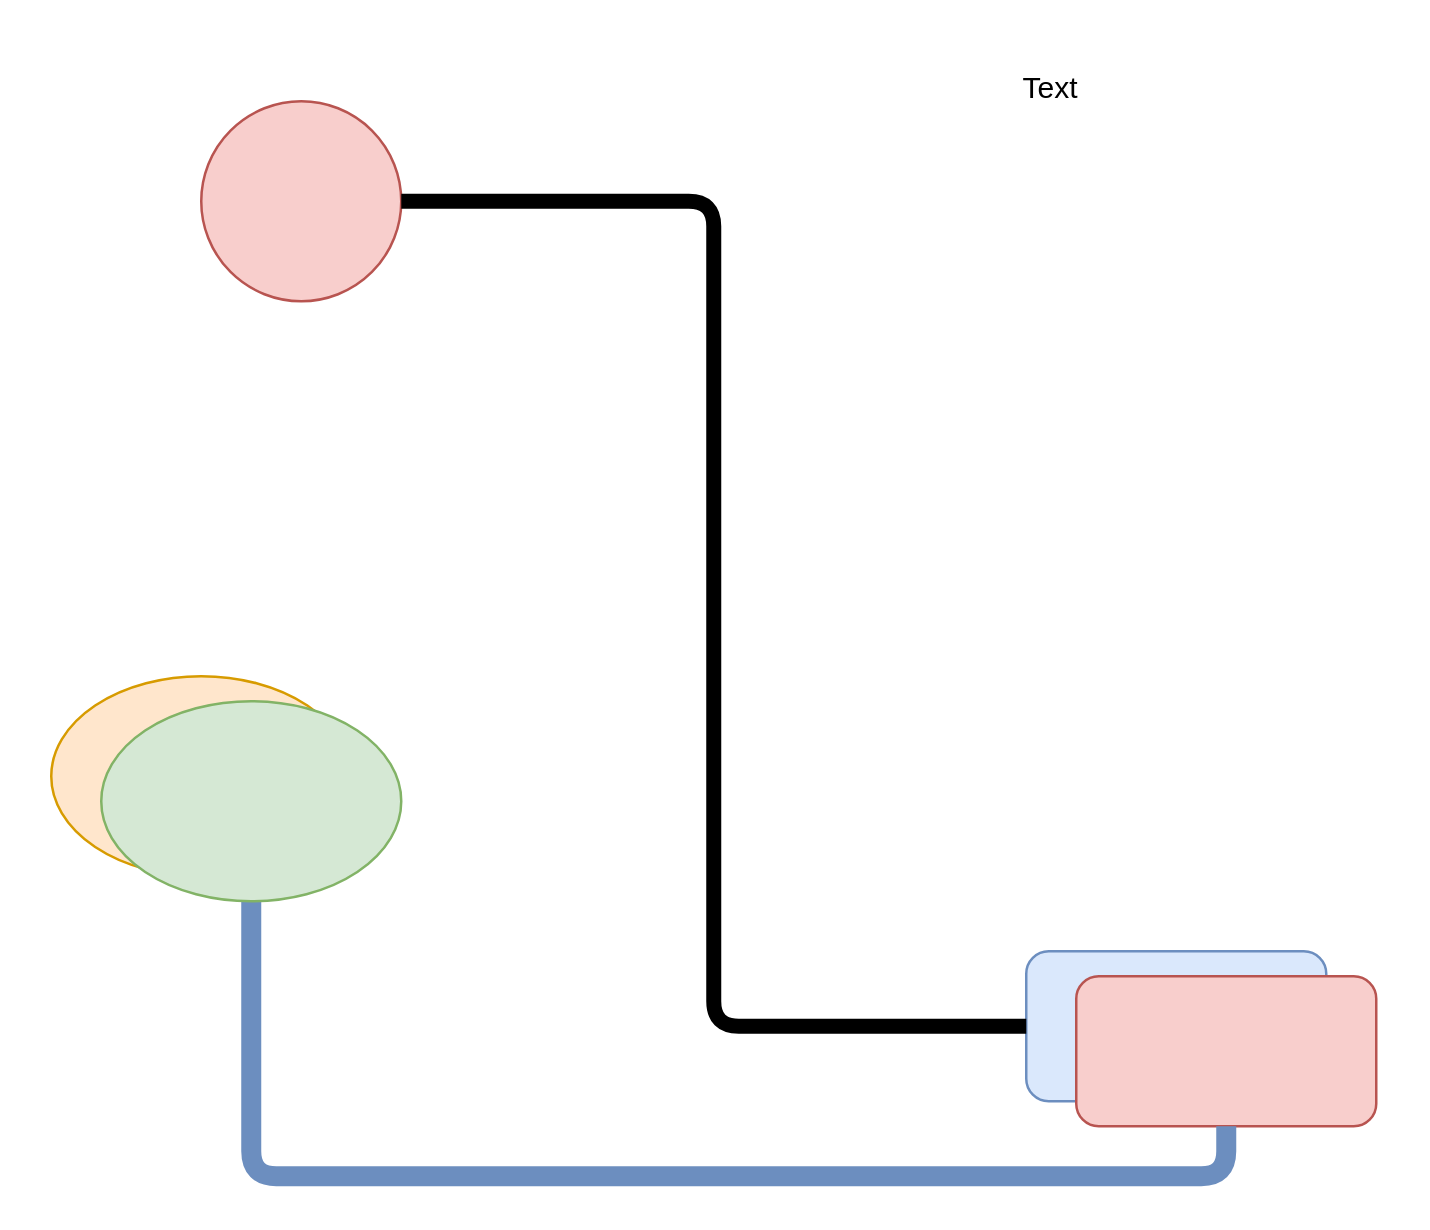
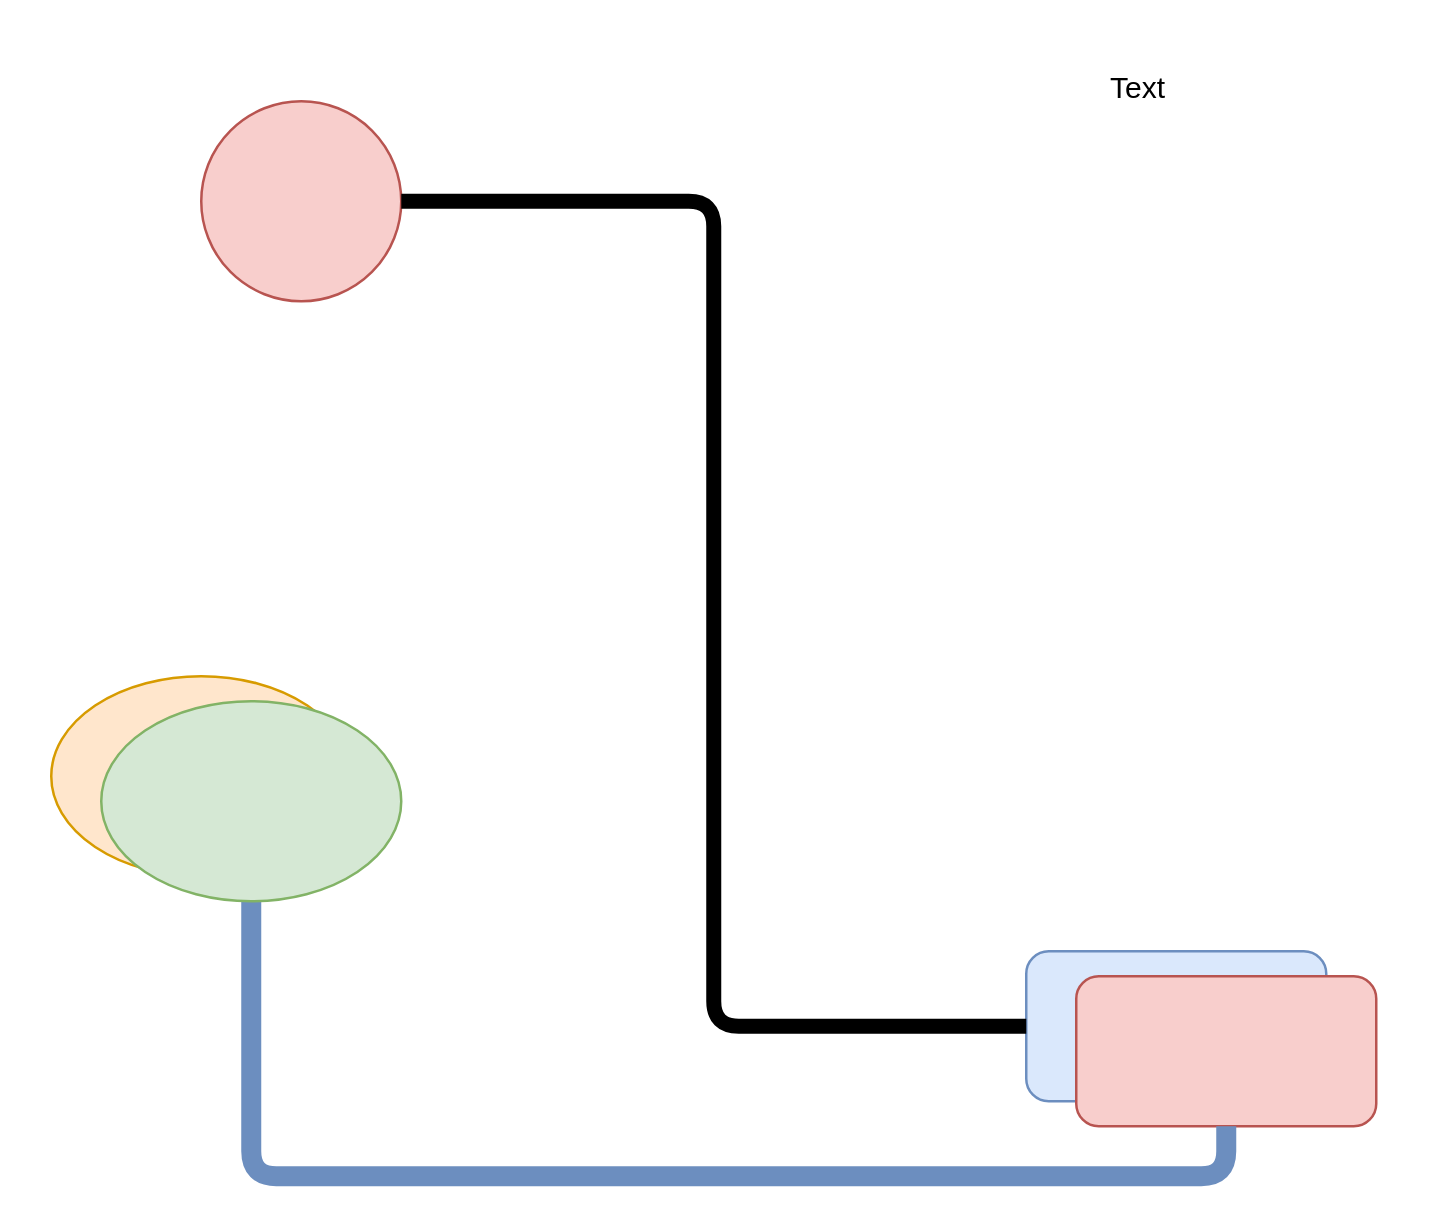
node "Text": moved (1051, 89) -> (1139, 89)
